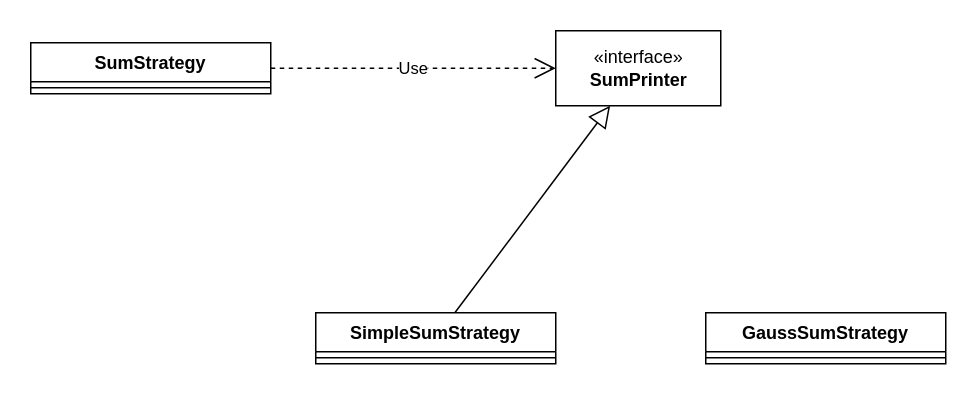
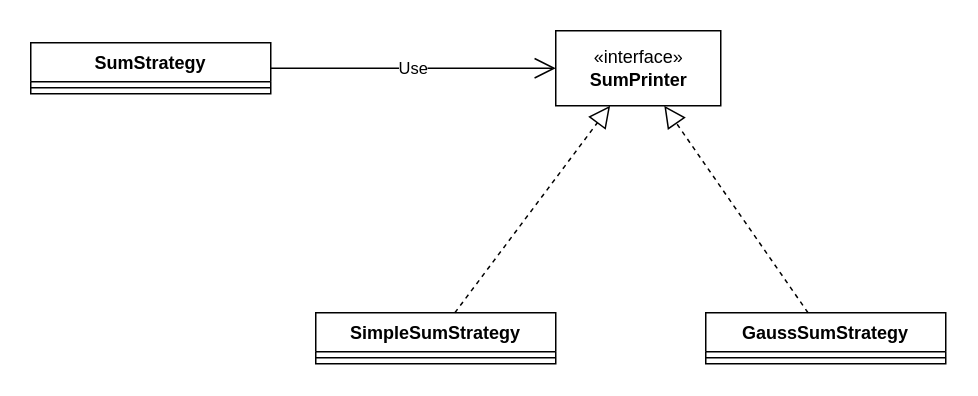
edge "SumStrategy" -> "«interface» SumPrinter": style dashed -> solid
edge "SimpleSumStrategy" -> "«interface» SumPrinter": style solid -> dashed
edge "GaussSumStrategy" -> "«interface» SumPrinter": added
